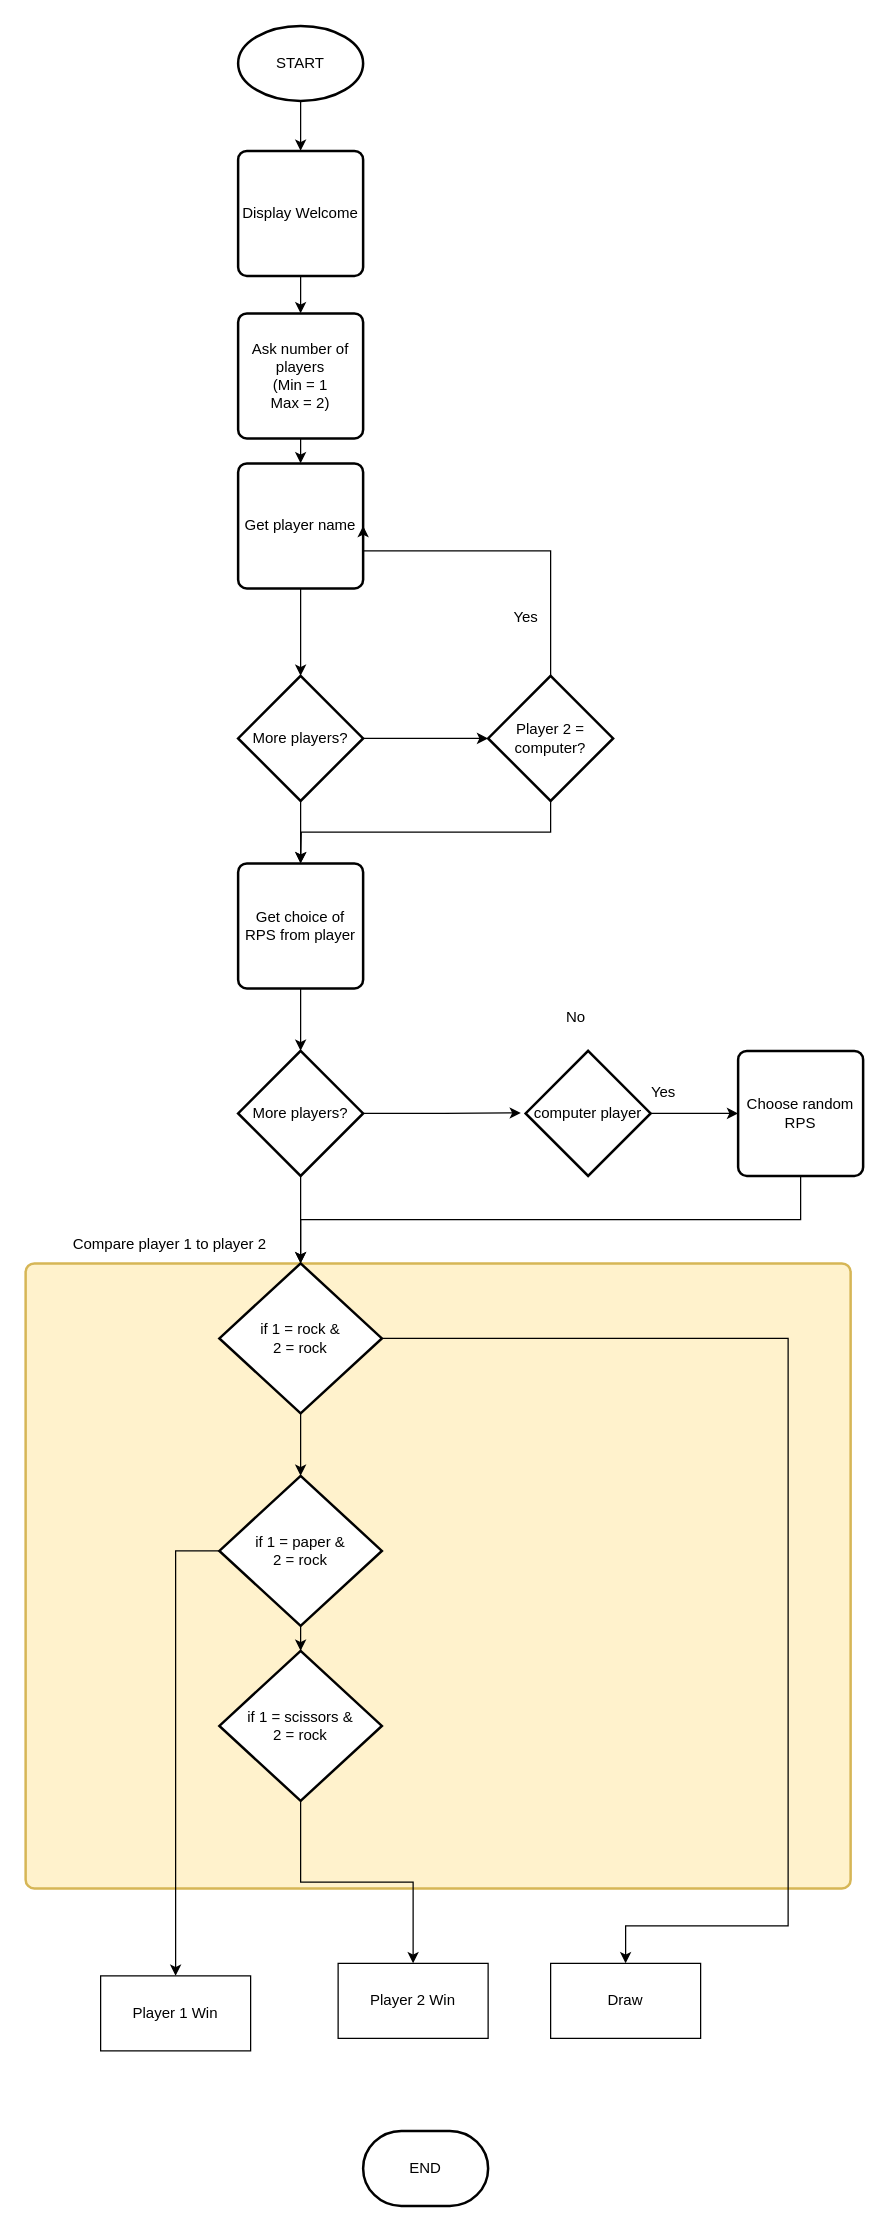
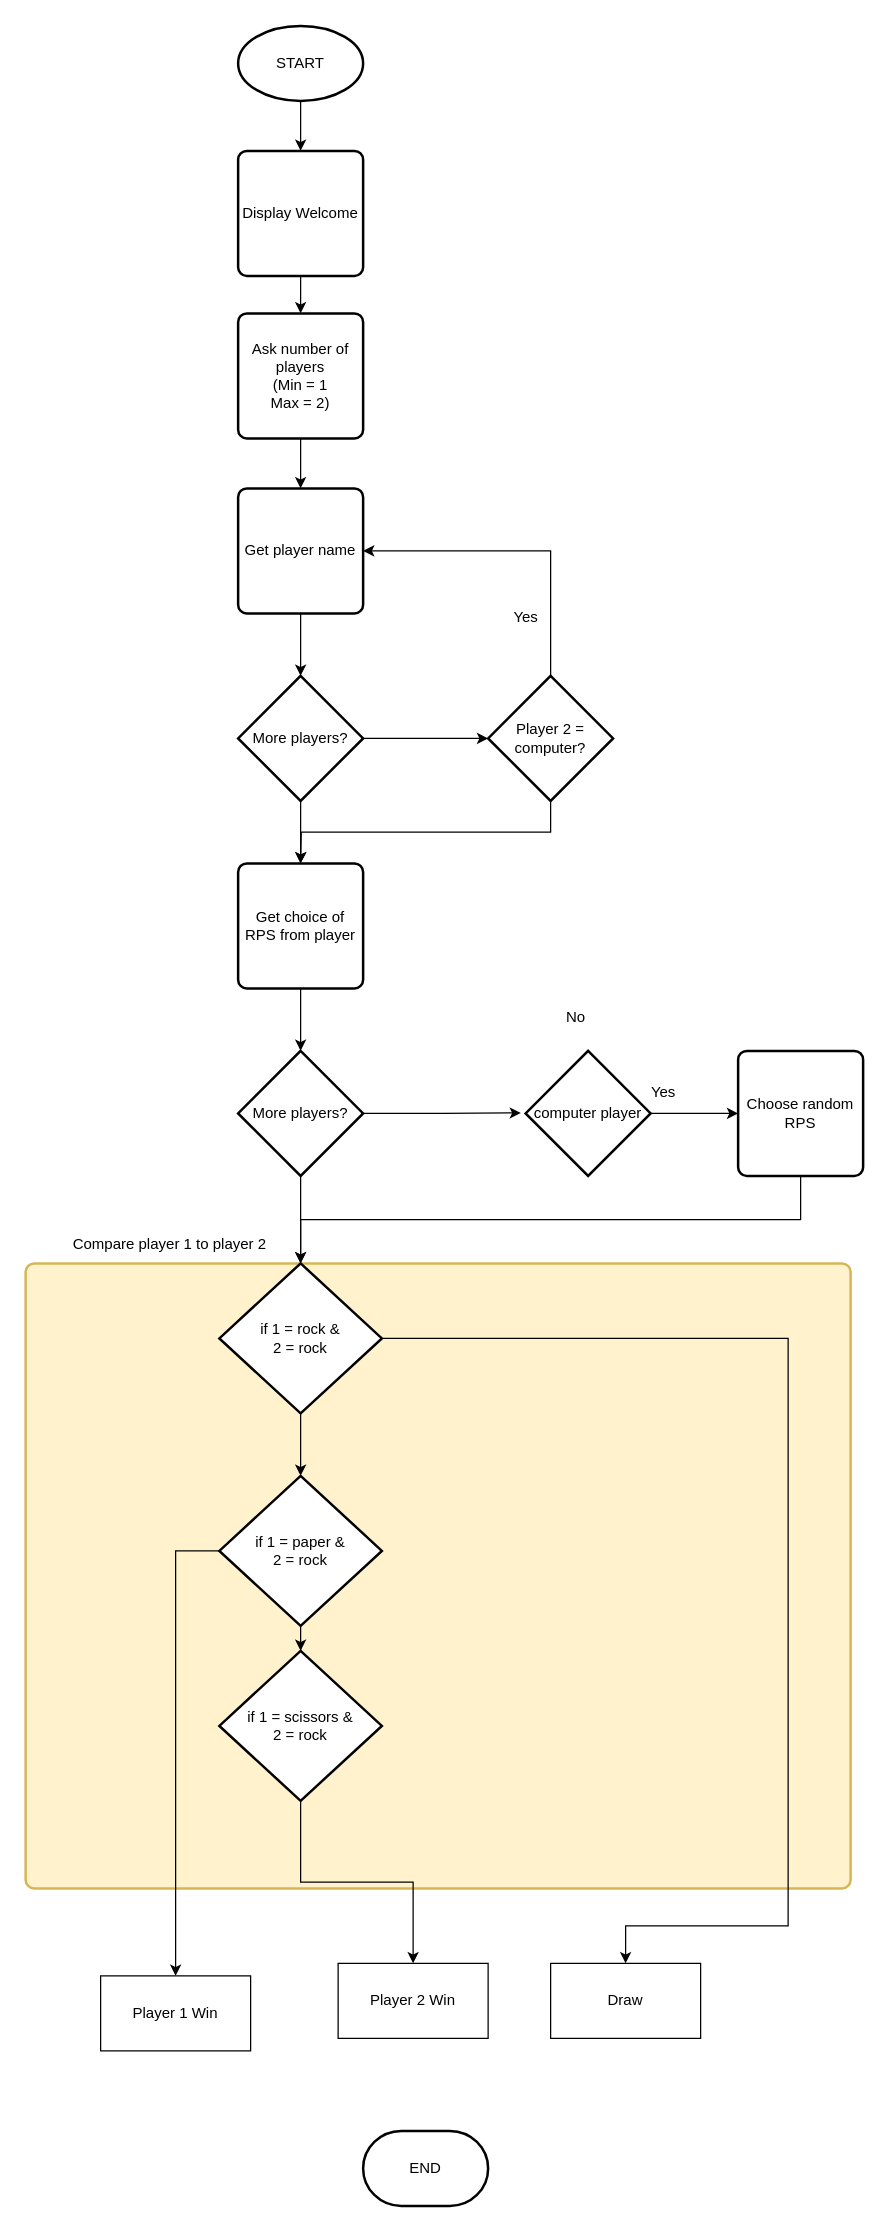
node "Get player name": moved (301, 526) -> (301, 551)
